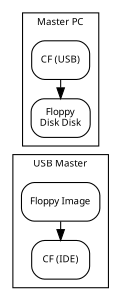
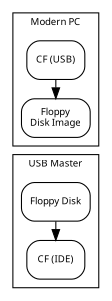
cluster "Master PC": label "Master PC" -> "Modern PC"
node "Floppy Disk Disk": label "Floppy Disk Disk" -> "Floppy Disk Image"
node "Floppy Image": label "Floppy Image" -> "Floppy Disk"
